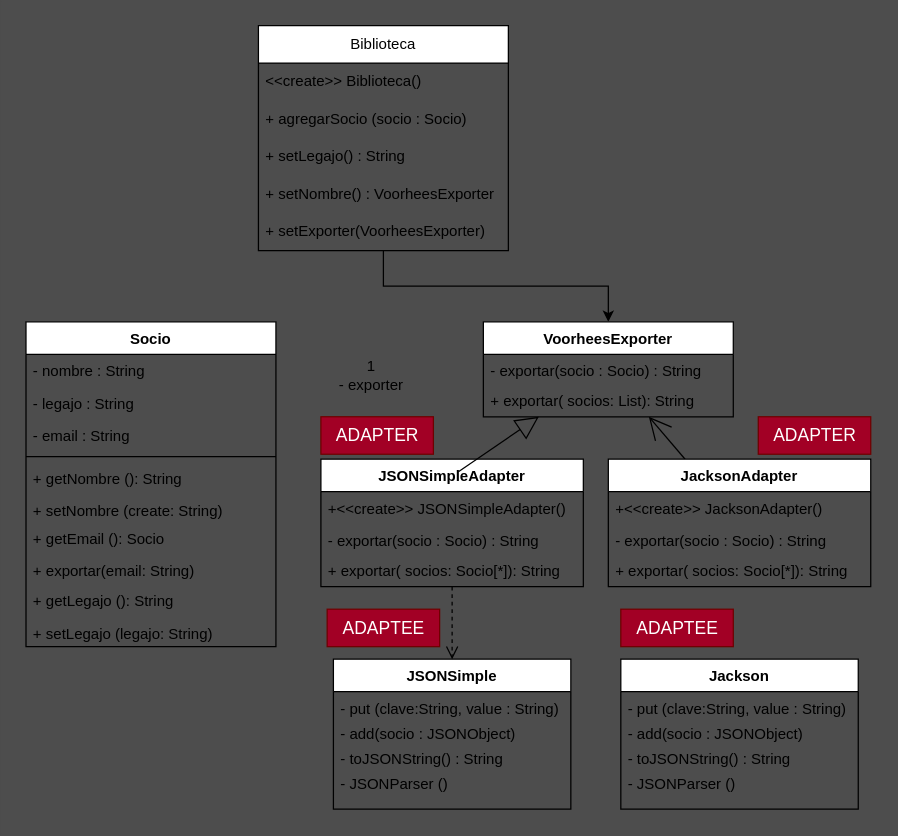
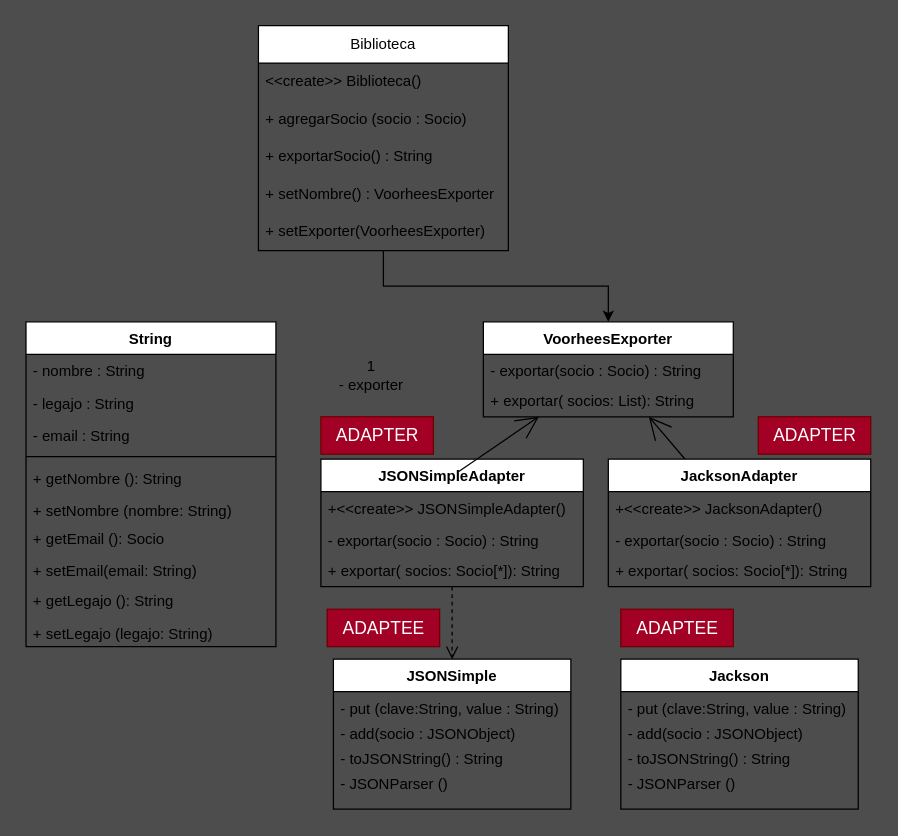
node "+ setLegajo() : String": label "+ setLegajo() : String" -> "+ exportarSocio() : String"
node "Socio": label "Socio" -> "String"
edge "JSONSimpleAdapter" -> "VoorheesExporter": arrowhead block -> open
node "+ setNombre (create: String)": label "+ setNombre (create: String)" -> "+ setNombre (nombre: String)"
node "+ exportar(email: String)": label "+ exportar(email: String)" -> "+ setEmail(email: String)"
